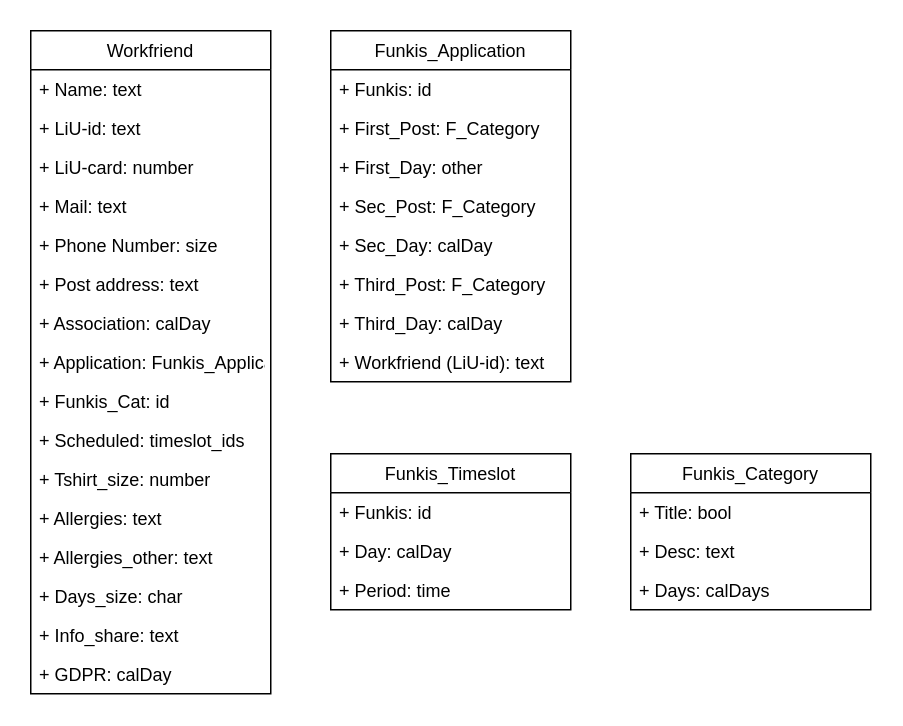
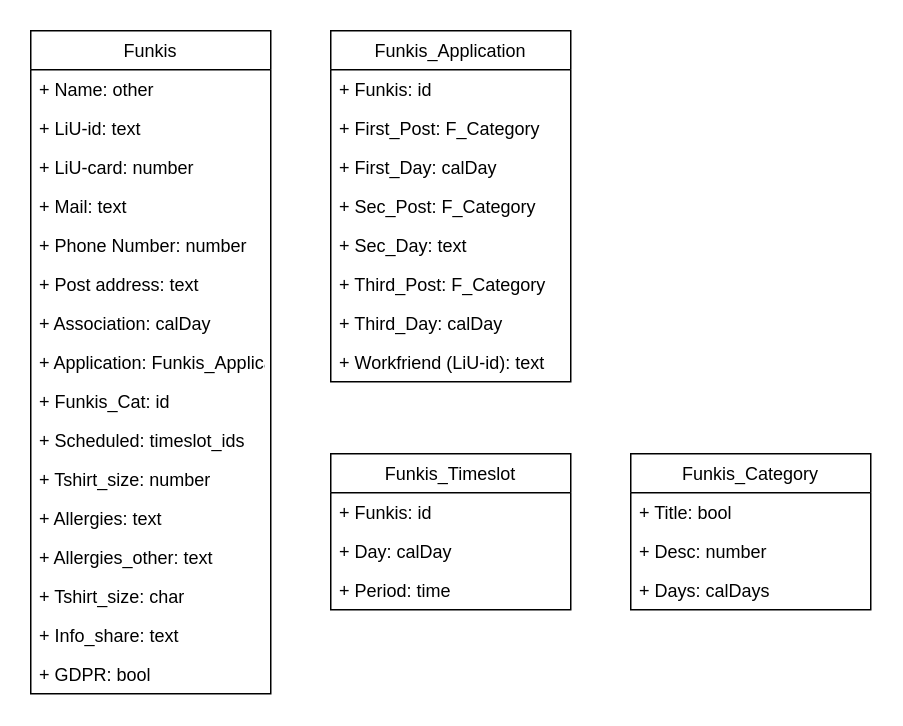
node "Workfriend": label "Workfriend" -> "Funkis"
node "+ Name: text": label "+ Name: text" -> "+ Name: other"
node "+ First_Day: other": label "+ First_Day: other" -> "+ First_Day: calDay"
node "+ Phone Number: size": label "+ Phone Number: size" -> "+ Phone Number: number"
node "+ Sec_Day: calDay": label "+ Sec_Day: calDay" -> "+ Sec_Day: text"
node "+ Desc: text": label "+ Desc: text" -> "+ Desc: number"
node "+ Days_size: char": label "+ Days_size: char" -> "+ Tshirt_size: char"
node "+ GDPR: calDay": label "+ GDPR: calDay" -> "+ GDPR: bool"
